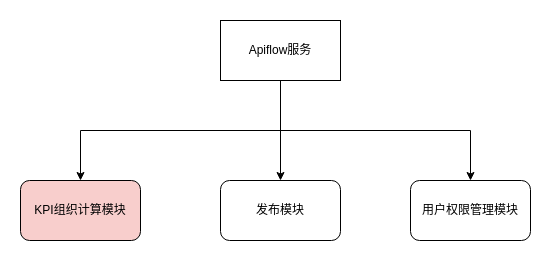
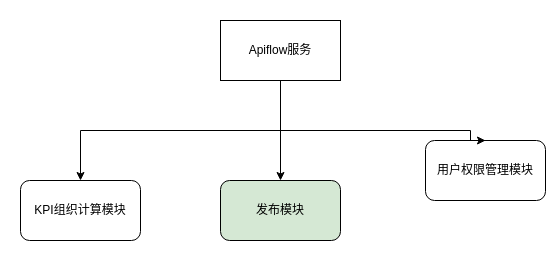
node "KPI组织计算模块": fillcolor #f8cecc -> #ffffff
node "发布模块": fillcolor #ffffff -> #d5e8d4
node "用户权限管理模块": moved (471, 211) -> (486, 171)
